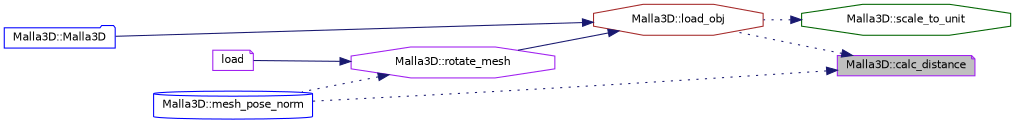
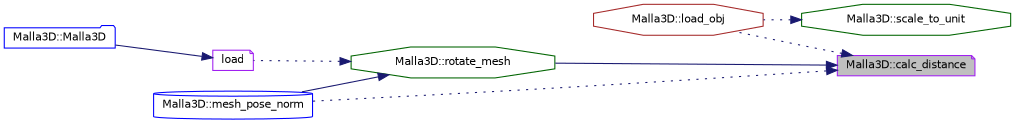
edge "Malla3D::Malla3D" -> "Malla3D::load_obj": now "Malla3D::Malla3D" -> "load"
edge "Malla3D::rotate_mesh" -> "Malla3D::load_obj": now "Malla3D::rotate_mesh" -> "Malla3D::calc_distance"
edge "load" -> "Malla3D::rotate_mesh": style solid -> dotted
node "Malla3D::rotate_mesh": color purple -> darkgreen
edge "Malla3D::mesh_pose_norm" -> "Malla3D::rotate_mesh": style dotted -> solid
